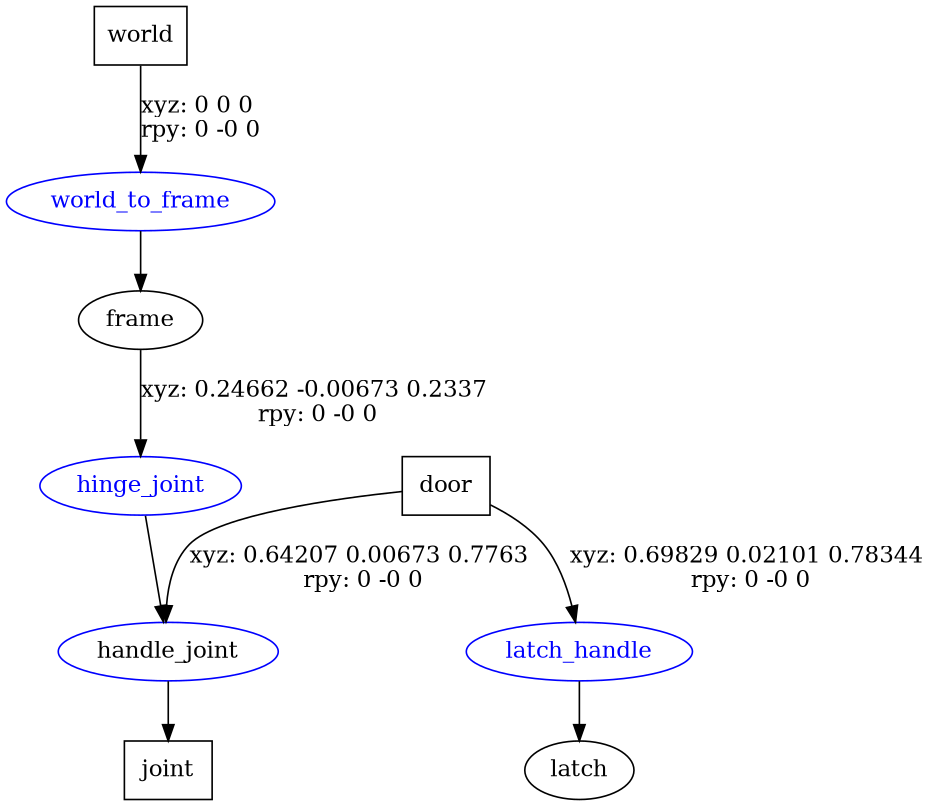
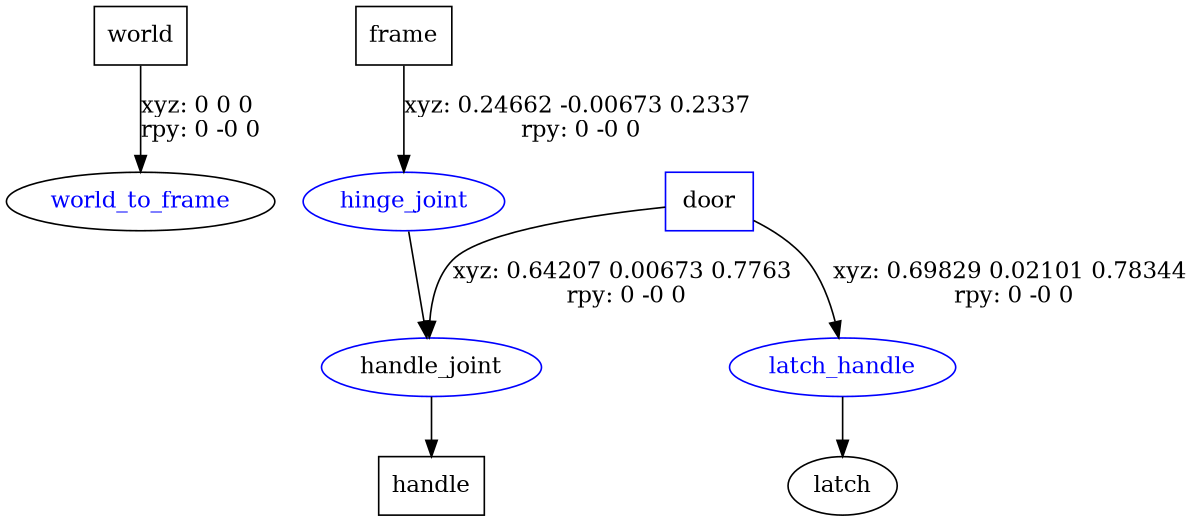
node "world_to_frame": color blue -> black
edge "world_to_frame" -> "frame": removed
node "frame": shape ellipse -> box
node "door": color black -> blue
node "joint": label "joint" -> "handle"
